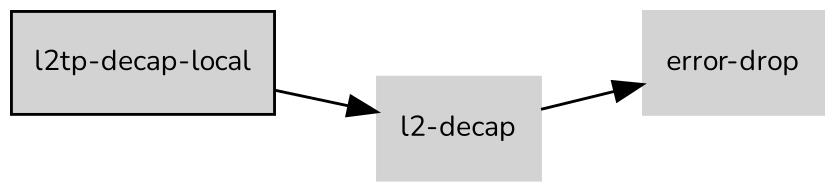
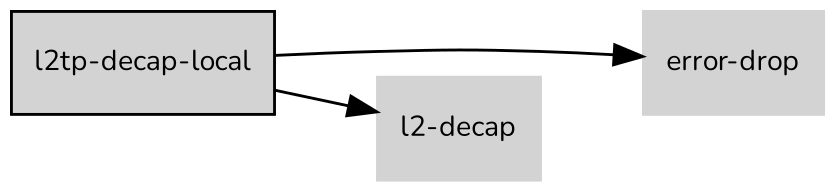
edge "l2-decap" -> "error-drop": now "l2tp-decap-local" -> "error-drop"
